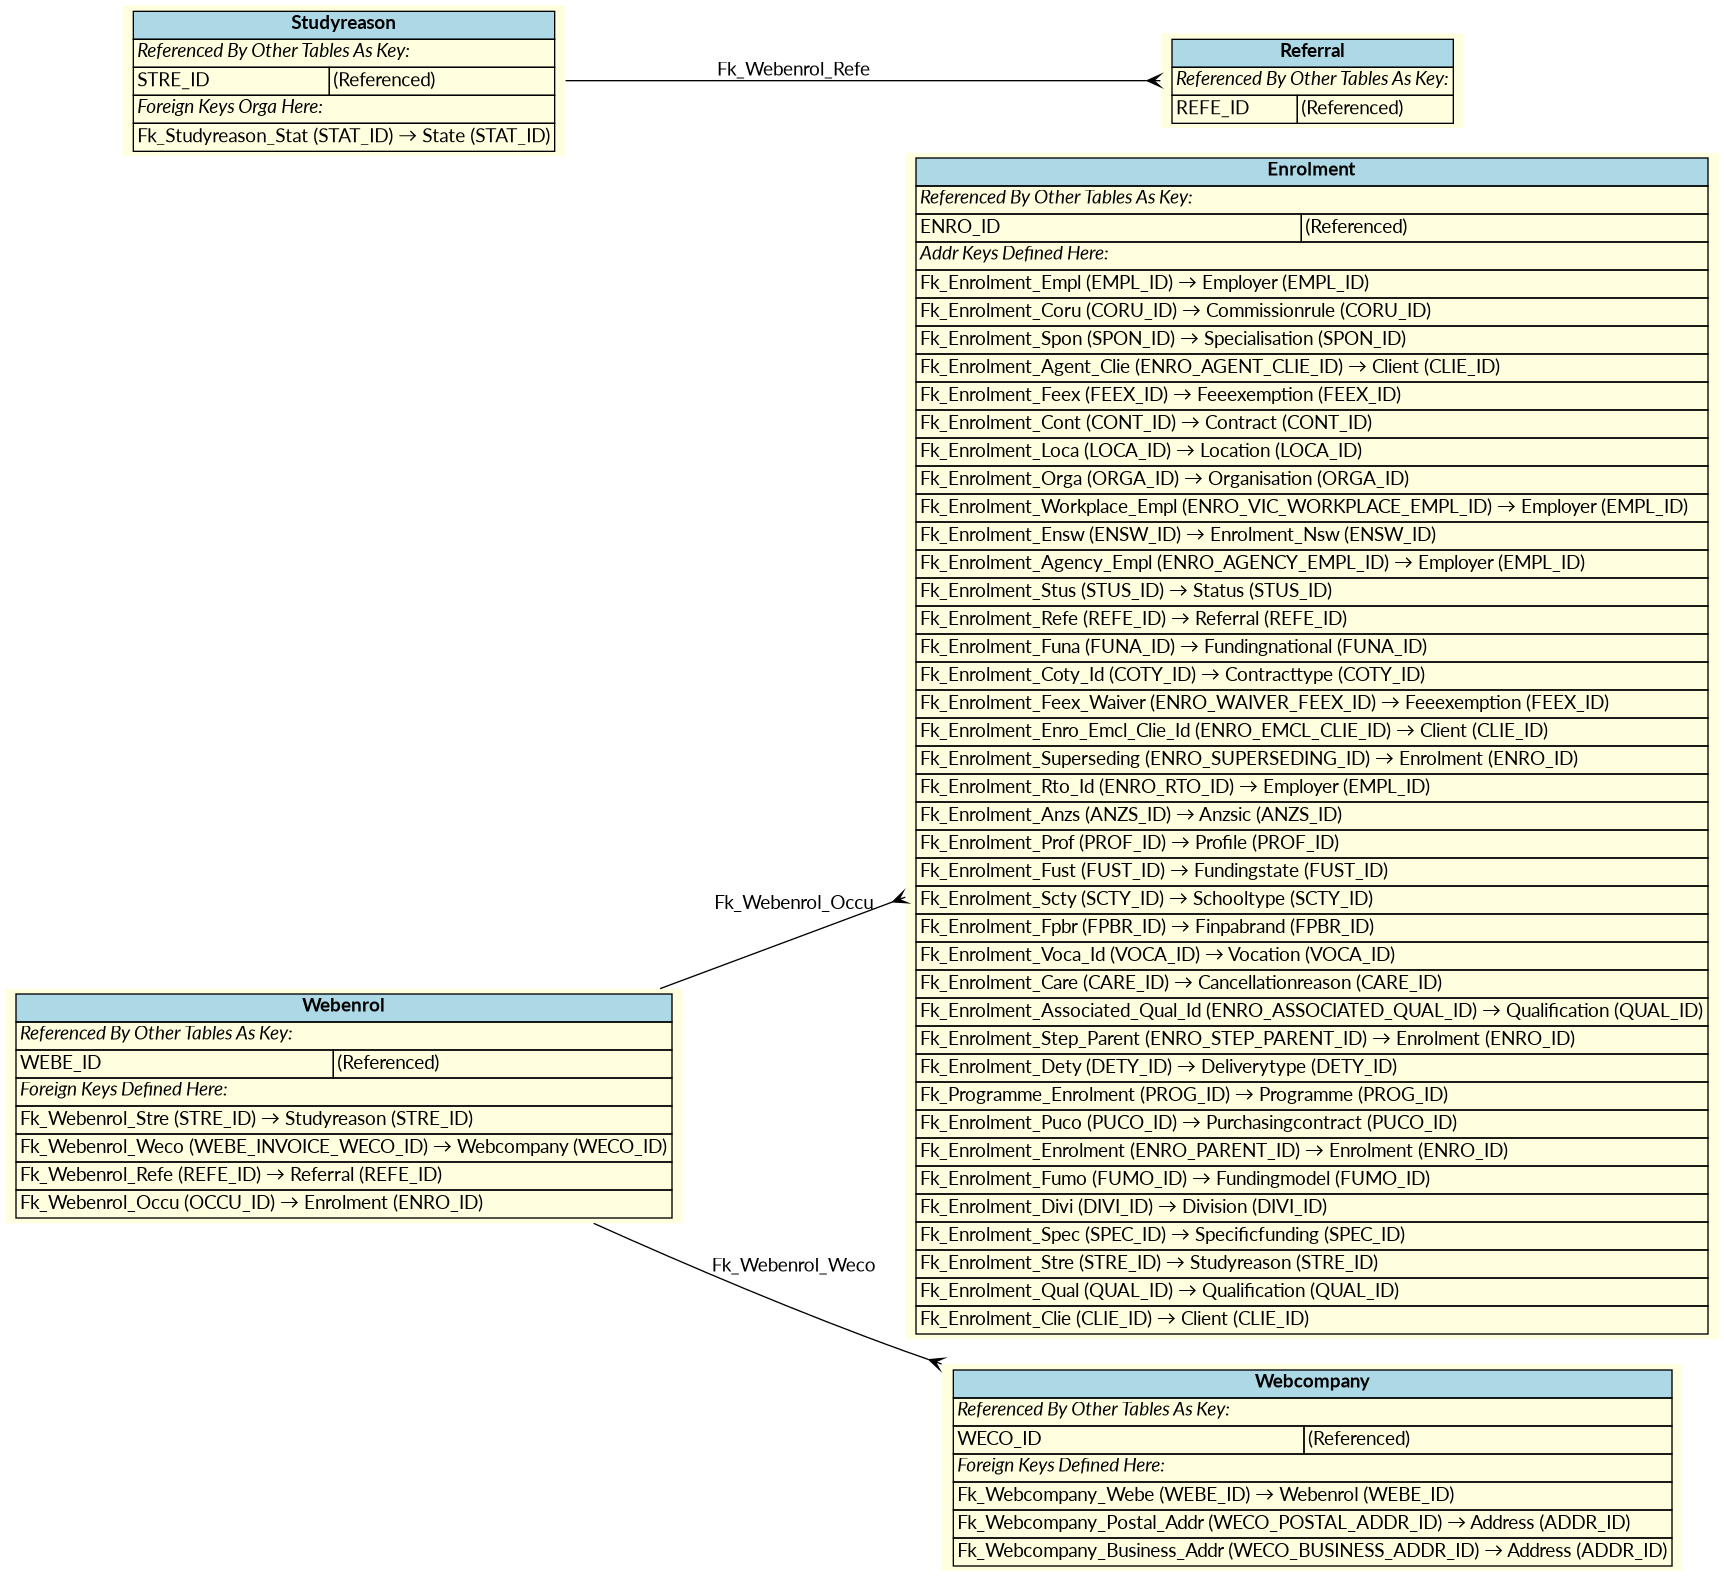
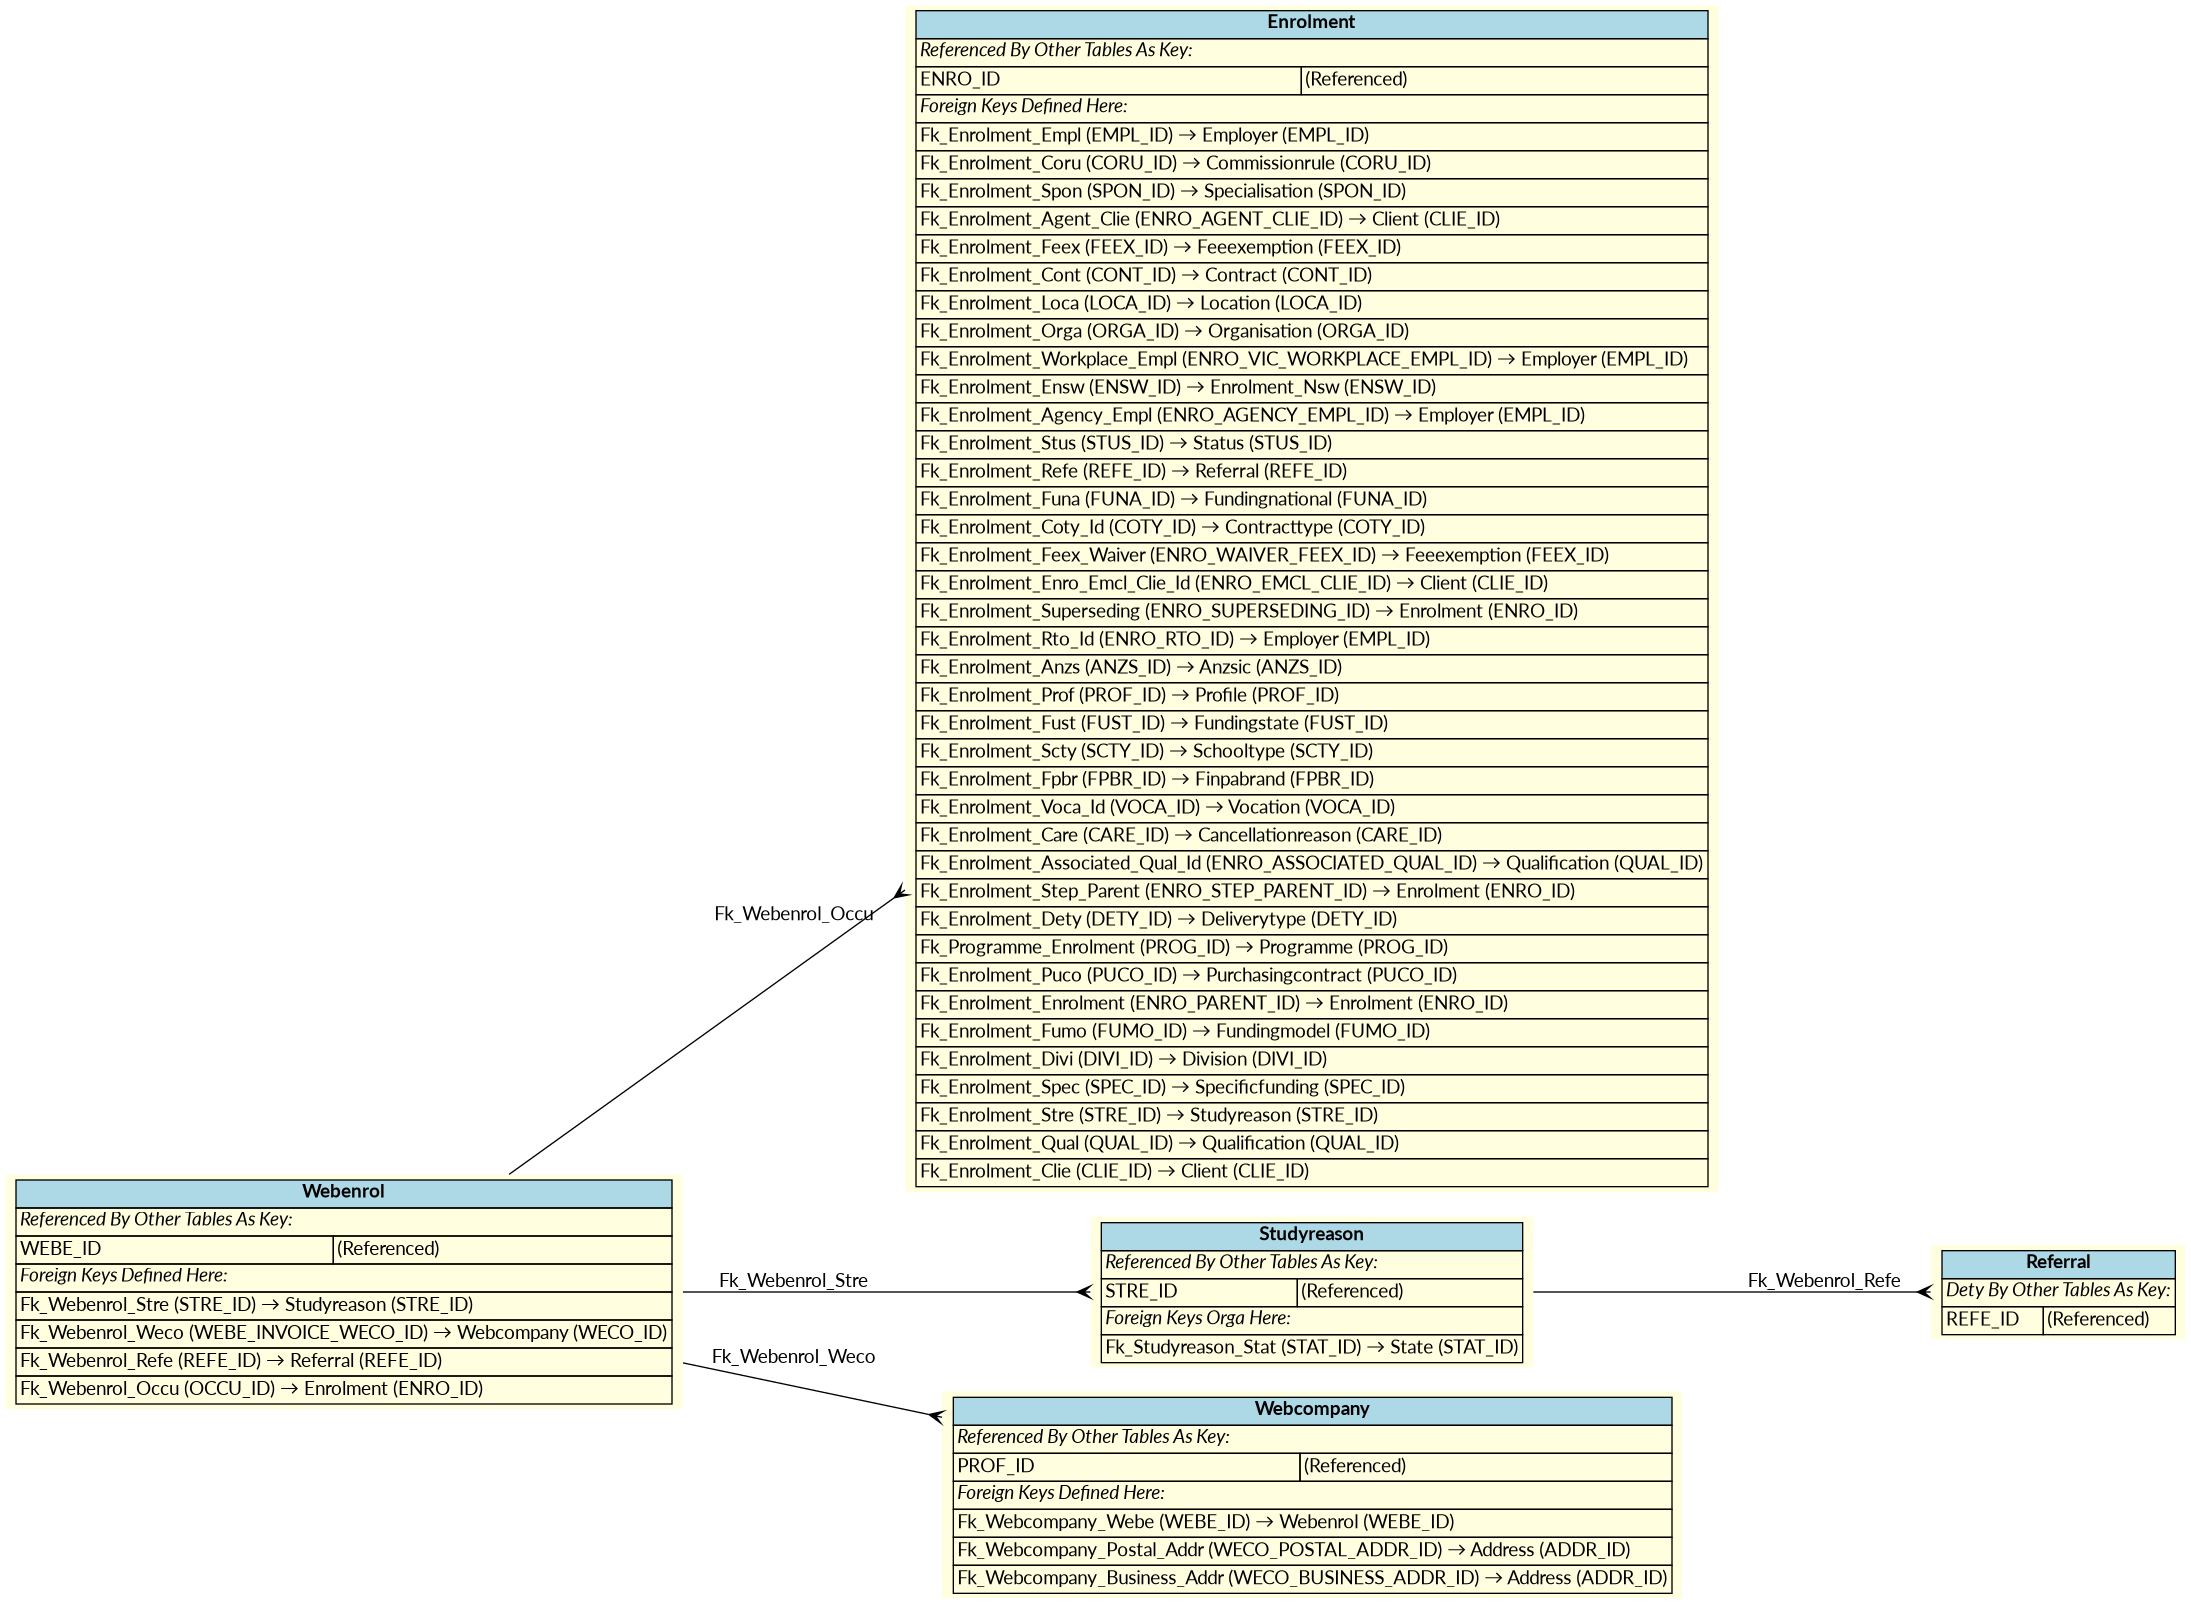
node "Referral": text "Referenced By Other Tables As Key:" -> "Dety By Other Tables As Key:"
node "Enrolment": text "Addr Keys Defined Here:" -> "Foreign Keys Defined Here:"
edge "Webenrol" -- "Studyreason": added, label "Fk_Webenrol_Stre"
node "Webcompany": text "WECO_ID" -> "PROF_ID"
